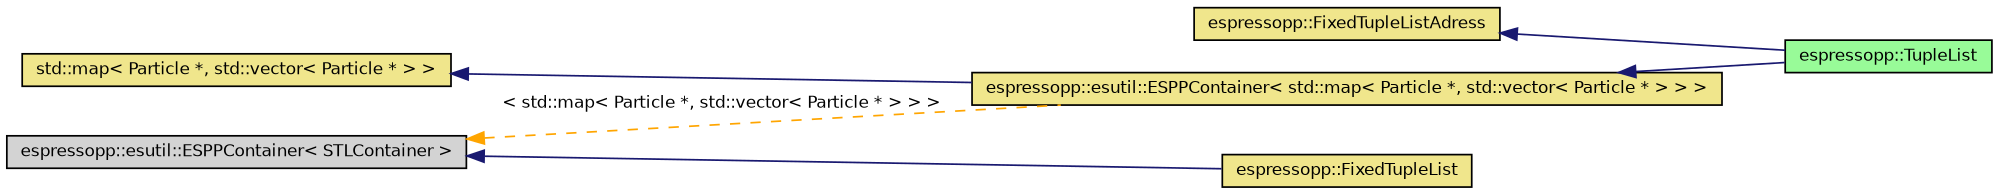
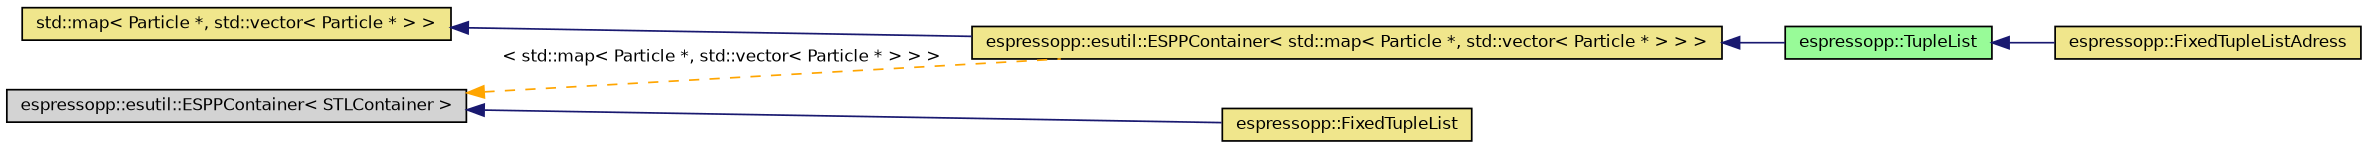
edge "espressopp::TupleList" -> "espressopp::FixedTupleListAdress": reversed
